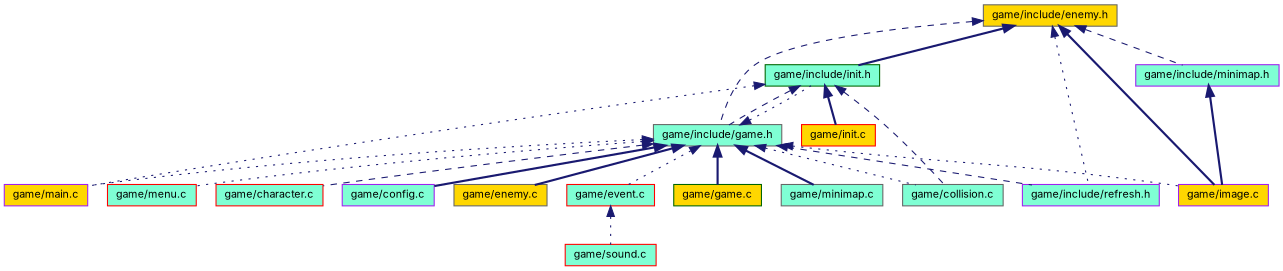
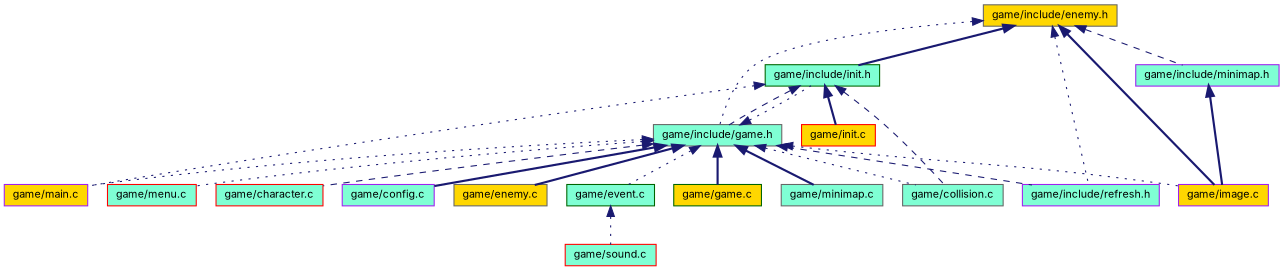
edge "game/include/game.h" -> "game/include/enemy.h": style dashed -> dotted
node "game/event.c": color red -> darkgreen
